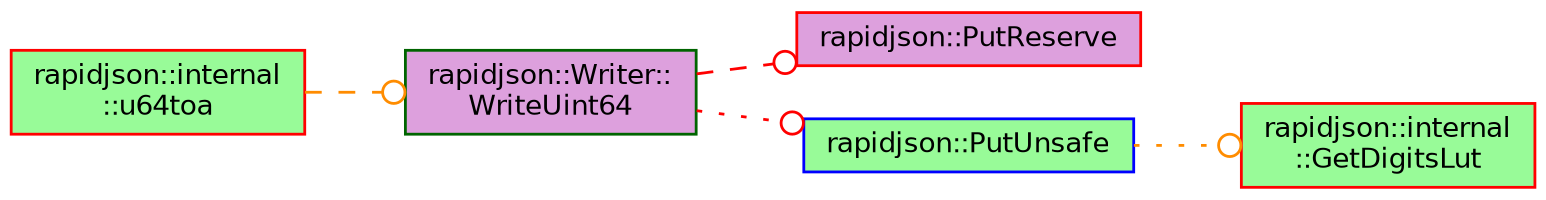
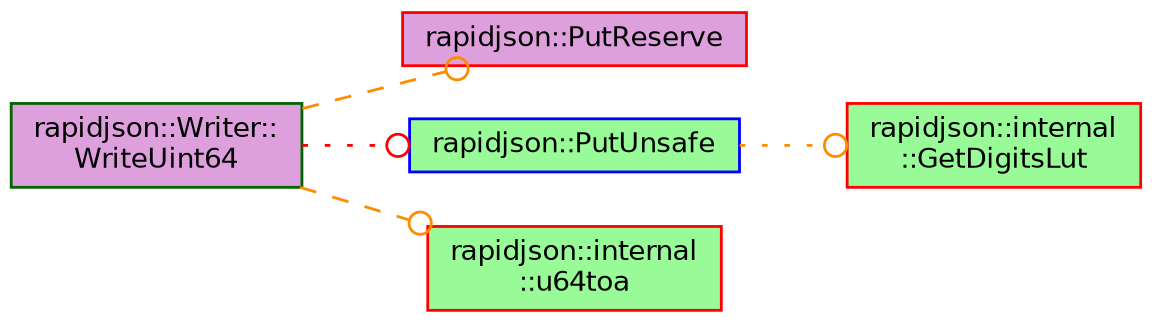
edge "rapidjson::Writer:: WriteUint64" -> "rapidjson::PutReserve": color red -> darkorange
edge "rapidjson::internal ::u64toa" -> "rapidjson::Writer:: WriteUint64": reversed
